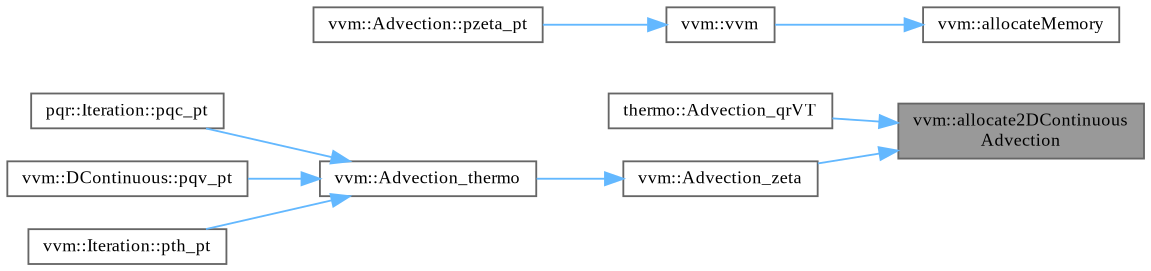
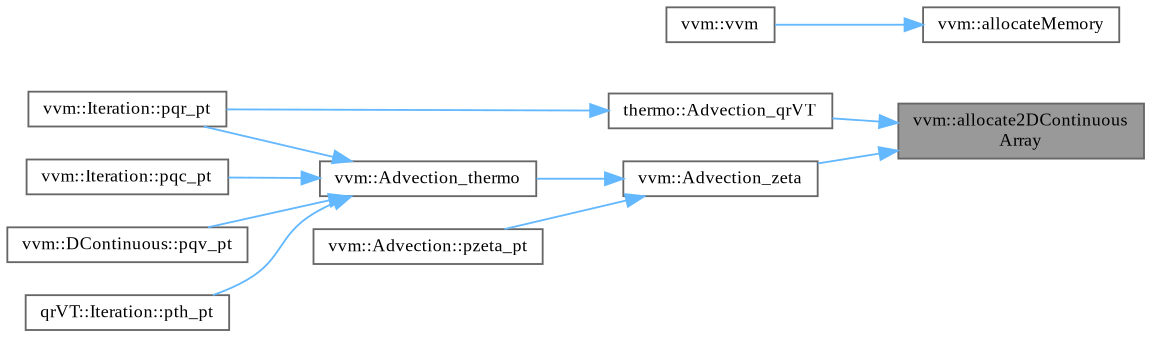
edge "vvm::Advection::pzeta_pt" -> "vvm::vvm": now "vvm::Advection::pzeta_pt" -> "vvm::Advection_zeta"
node "vvm::Iteration::pqr_pt": added
node "pqr::Iteration::pqc_pt": label "pqr::Iteration::pqc_pt" -> "vvm::Iteration::pqc_pt"
node "vvm::allocate2DContinuous Advection": label "vvm::allocate2DContinuous Advection" -> "vvm::allocate2DContinuous Array"
node "vvm::Iteration::pth_pt": label "vvm::Iteration::pth_pt" -> "qrVT::Iteration::pth_pt"
